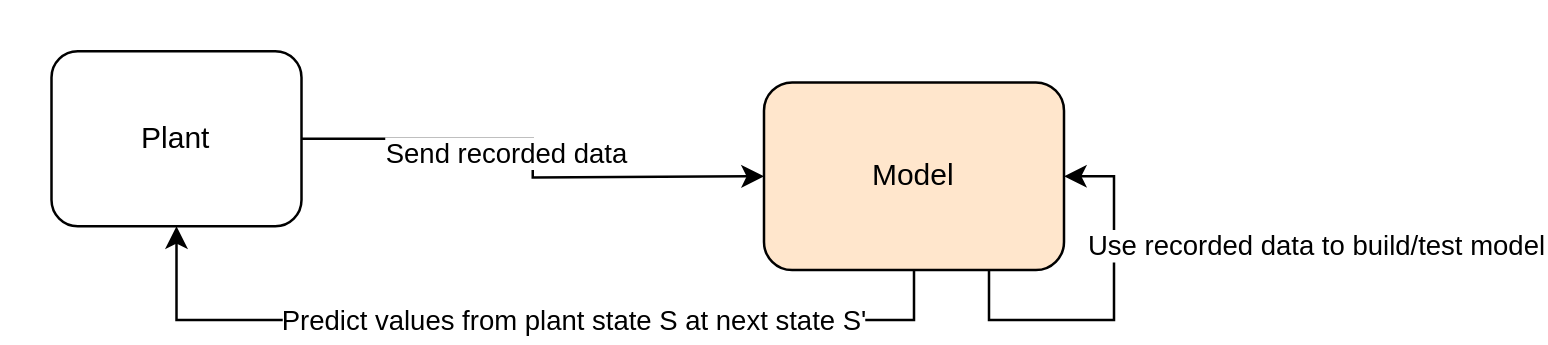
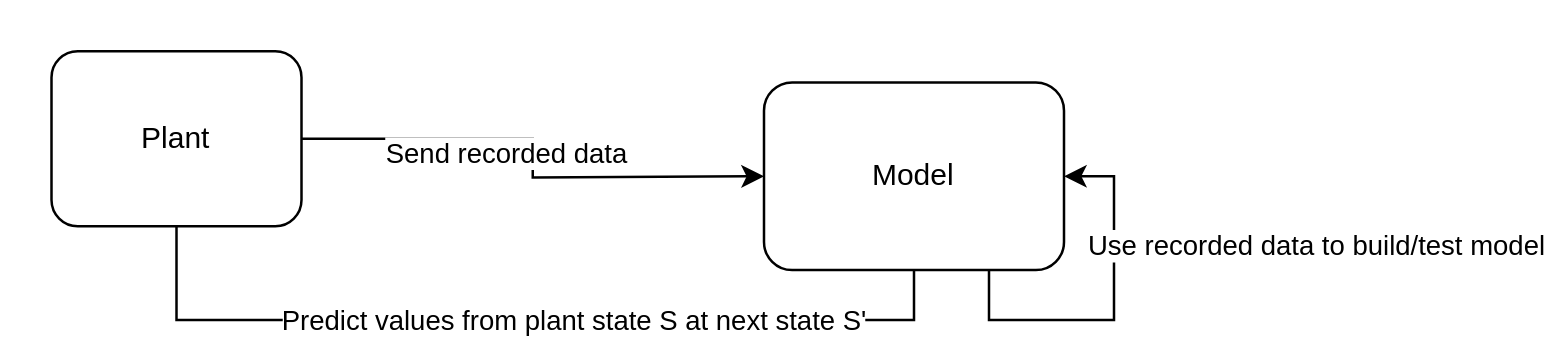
node "Model": fillcolor #ffe6cc -> #ffffff
edge "Model" -> "Plant": arrowhead classic -> none
